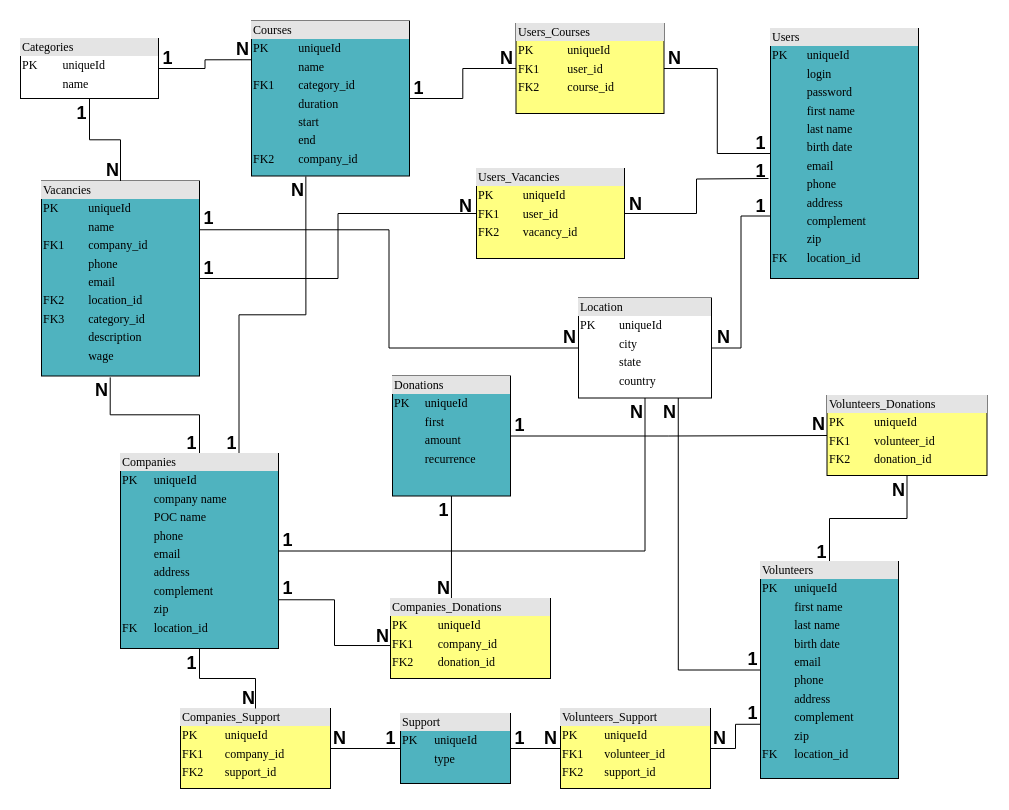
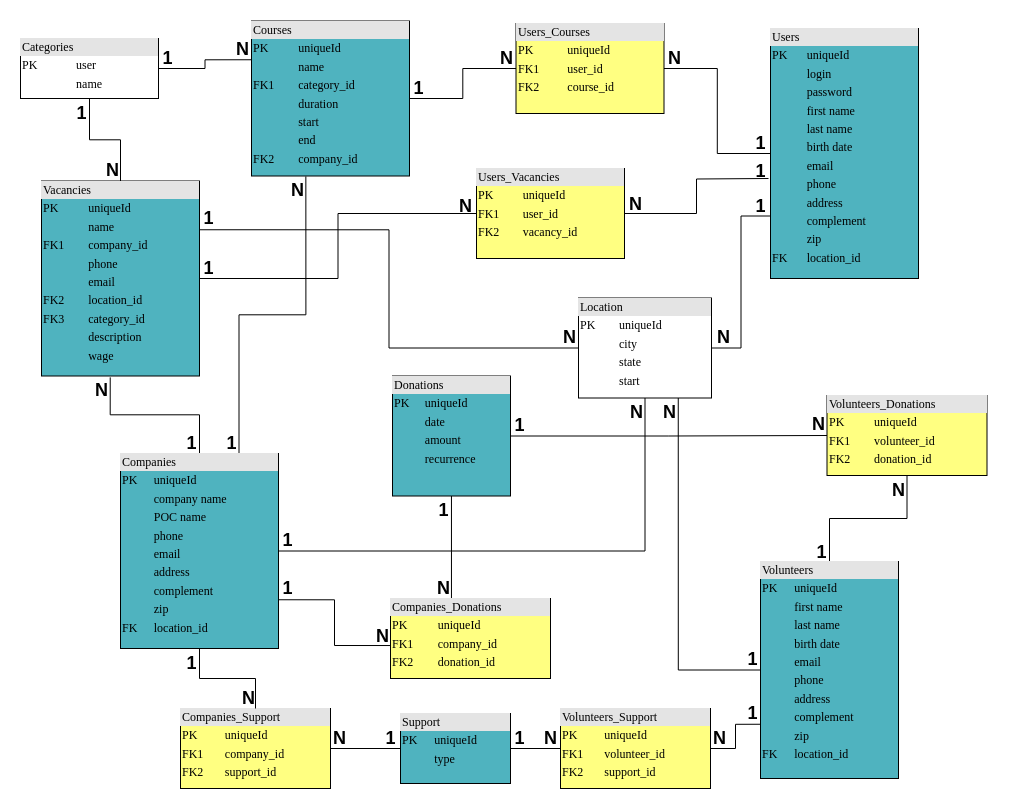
node "Categories PK uniqueId name": label "Categories PK uniqueId name" -> "Categories PK user name"
node "Location PK uniqueId city state country": label "Location PK uniqueId city state country" -> "Location PK uniqueId city state start"
node "Donations PK uniqueId first amount recurrence": label "Donations PK uniqueId first amount recurrence" -> "Donations PK uniqueId date amount recurrence"
